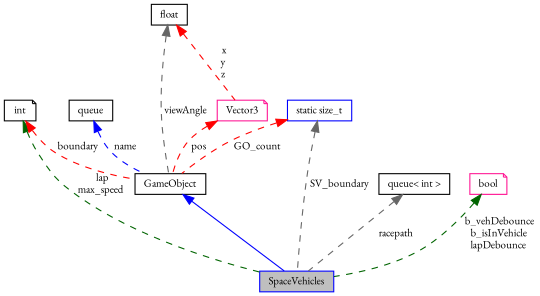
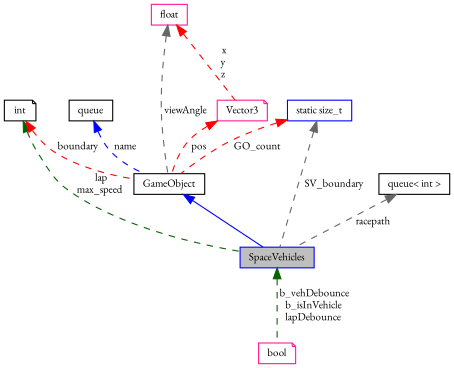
node "float": color black -> deeppink
edge "SpaceVehicles" -> "bool": reversed
